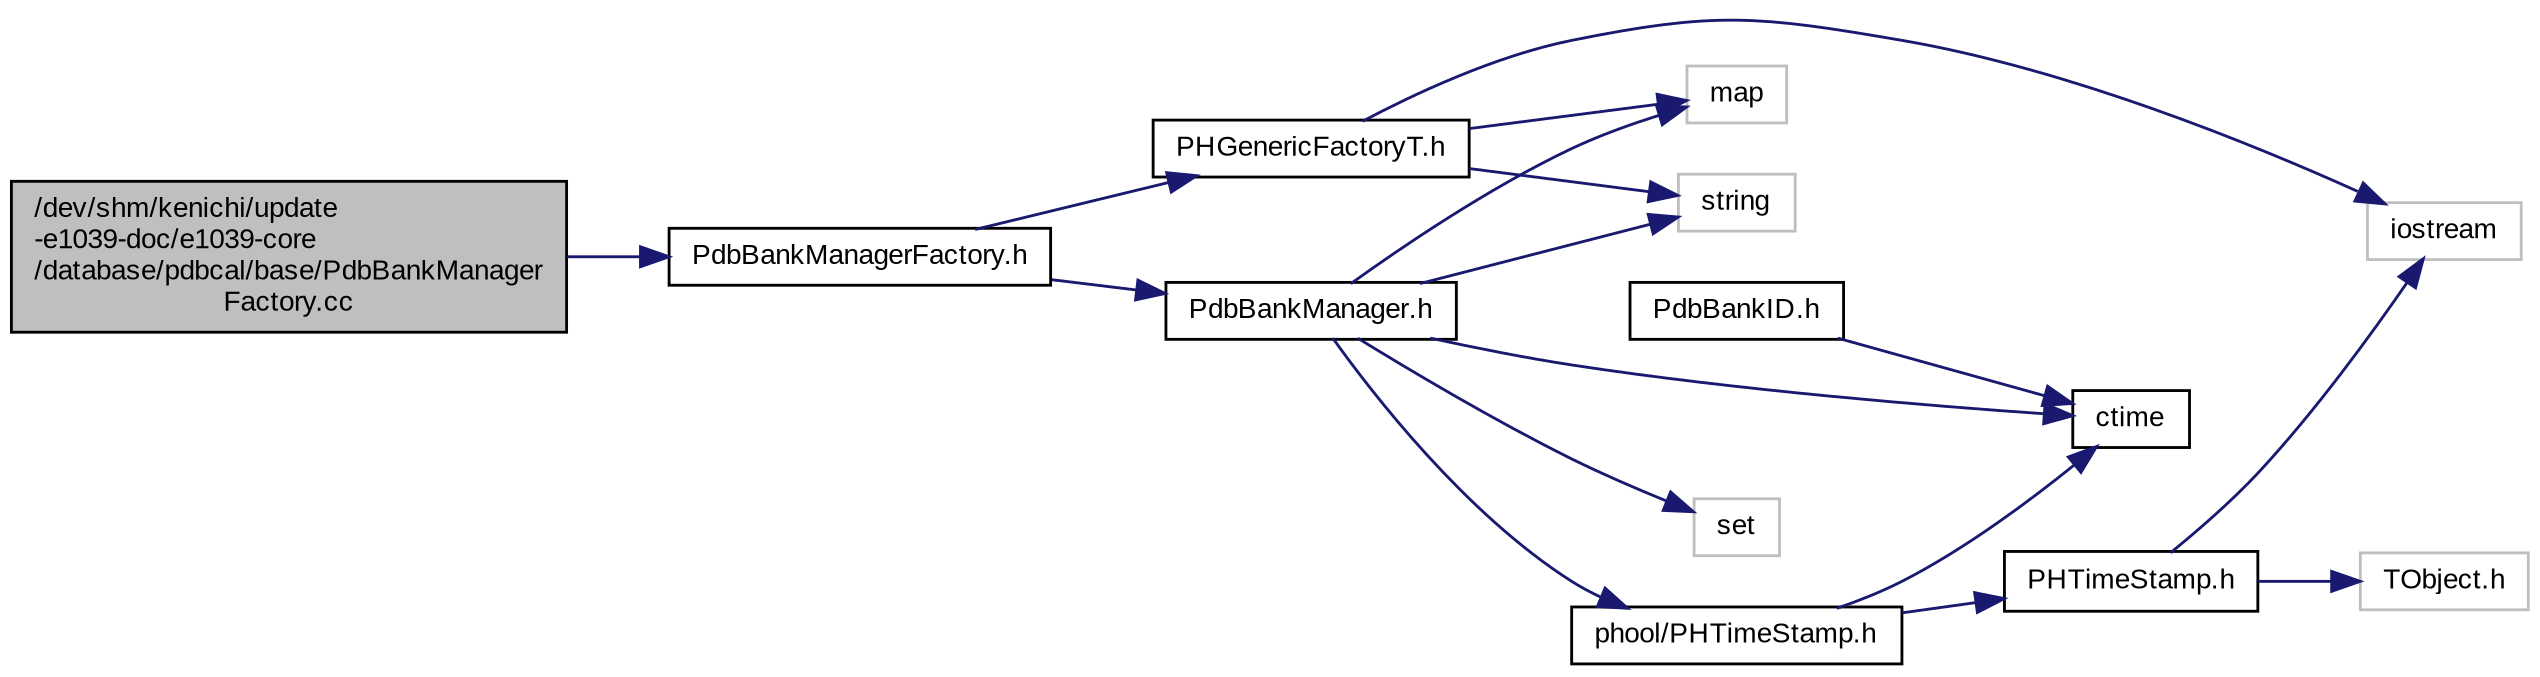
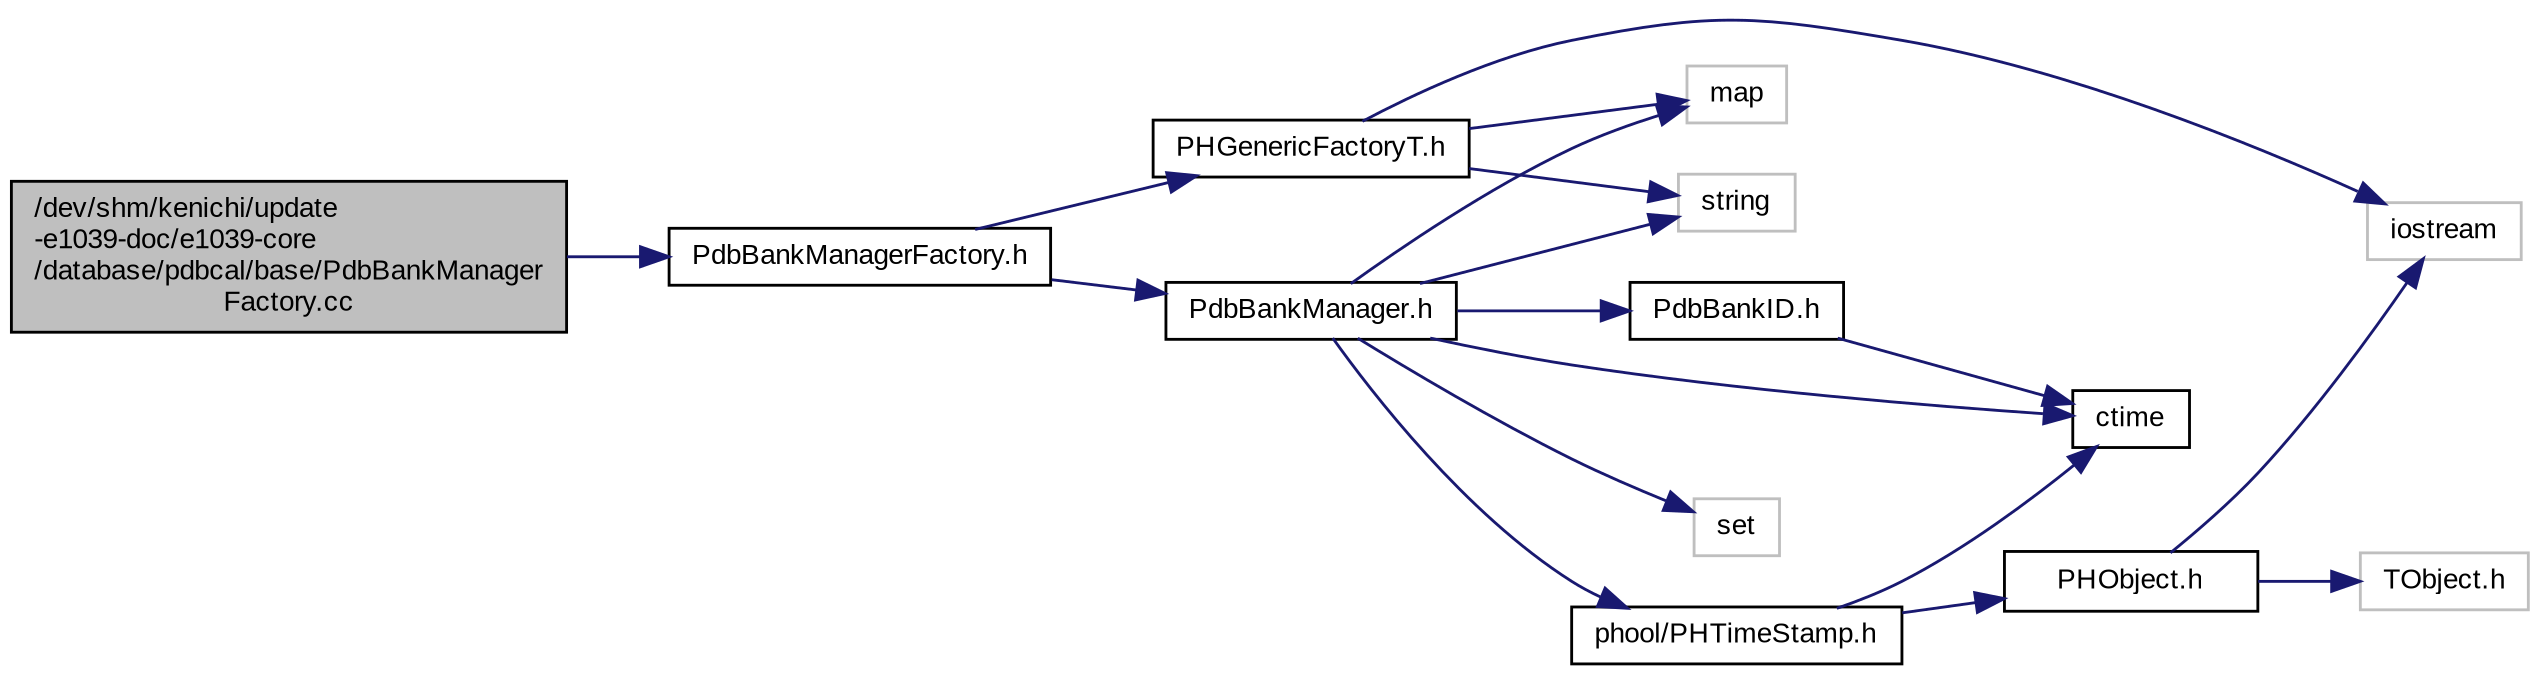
edge "PdbBankManager.h" -> "PdbBankID.h": added
node "PHTimeStamp.h": label "PHTimeStamp.h" -> "PHObject.h"
